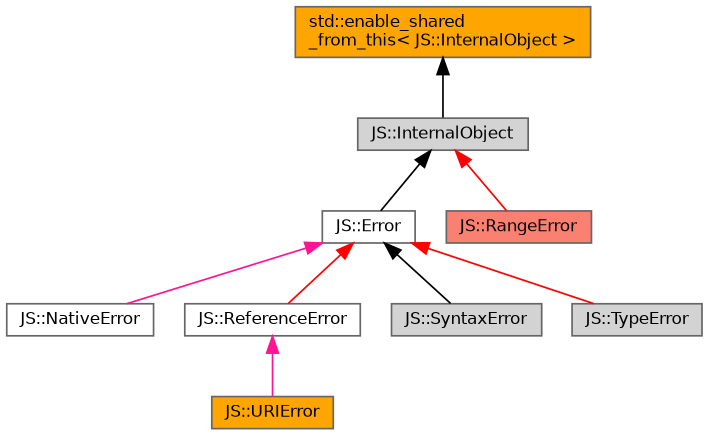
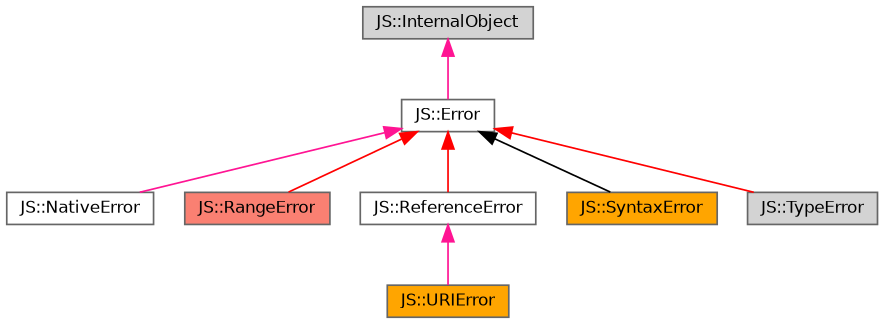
node "std::enable_shared _from_this< JS::InternalObject >": removed
edge "JS::Error" -> "JS::InternalObject": color black -> deeppink
edge "JS::RangeError" -> "JS::InternalObject": now "JS::RangeError" -> "JS::Error"
node "JS::SyntaxError": fillcolor lightgrey -> orange
